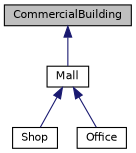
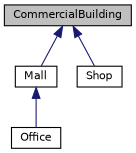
edge "Shop" -> "Mall": now "Shop" -> "CommercialBuilding"
